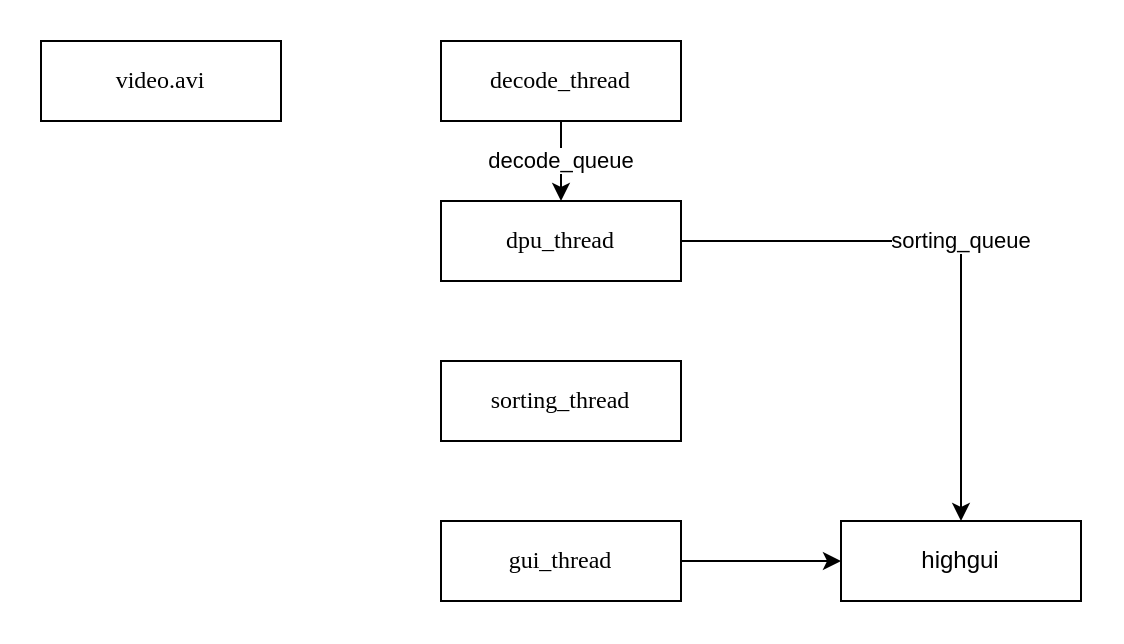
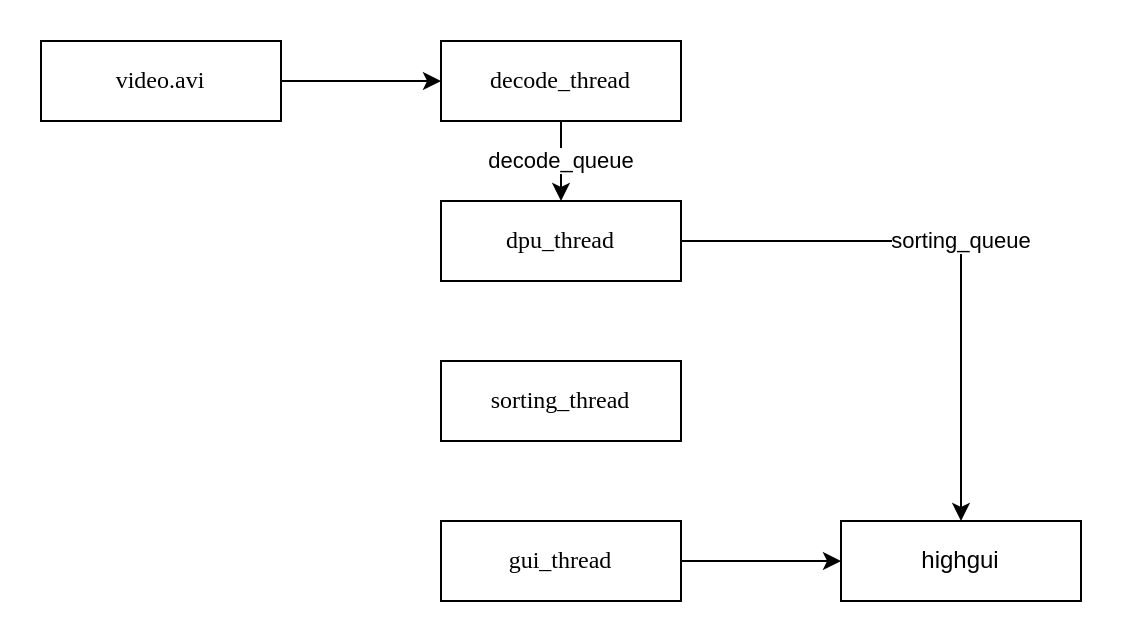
edge "video.avi" -> "decode_thread": added
